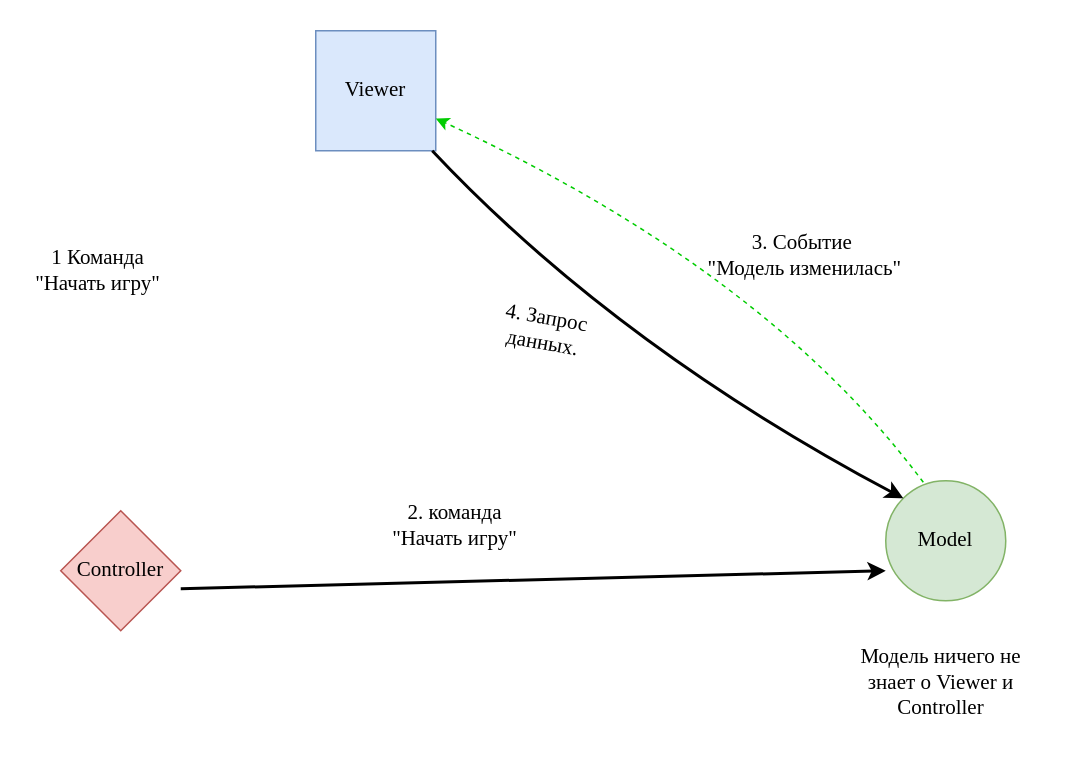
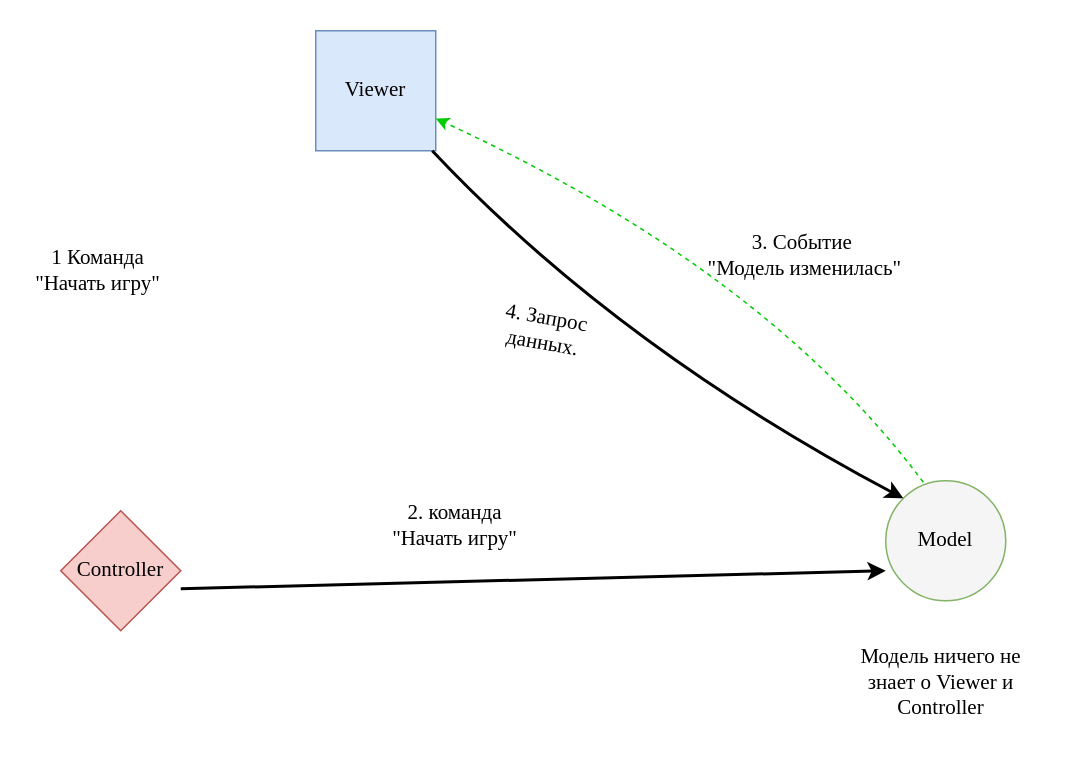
node "Model": fillcolor #d5e8d4 -> #f5f5f5
